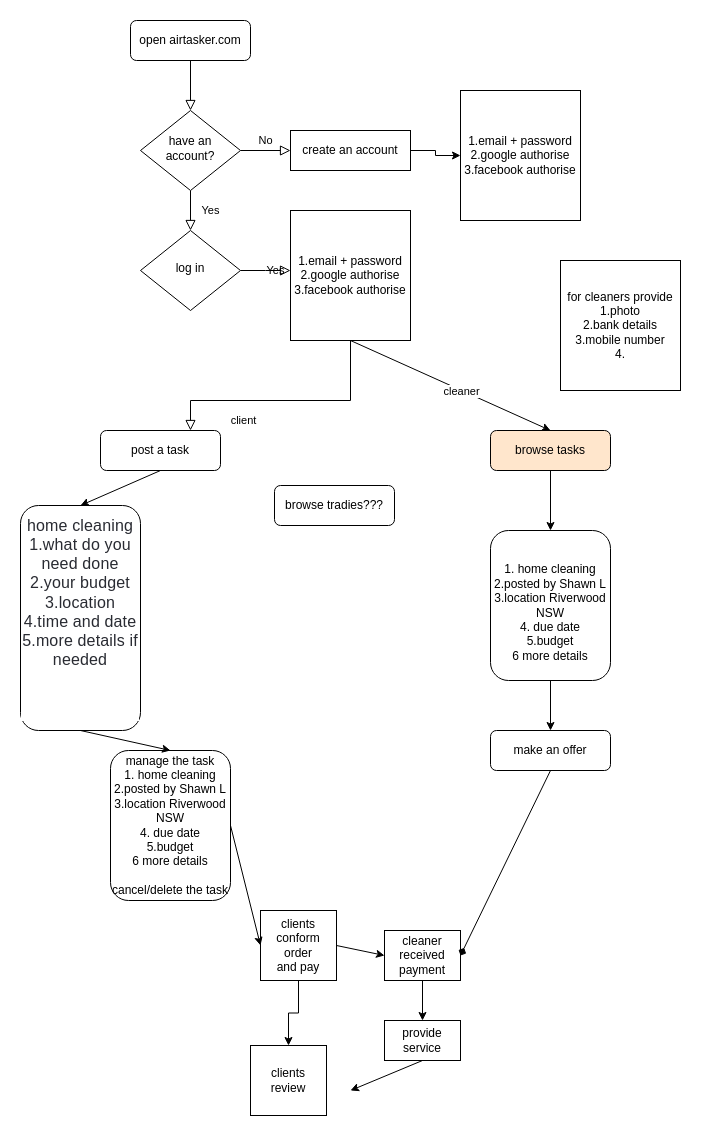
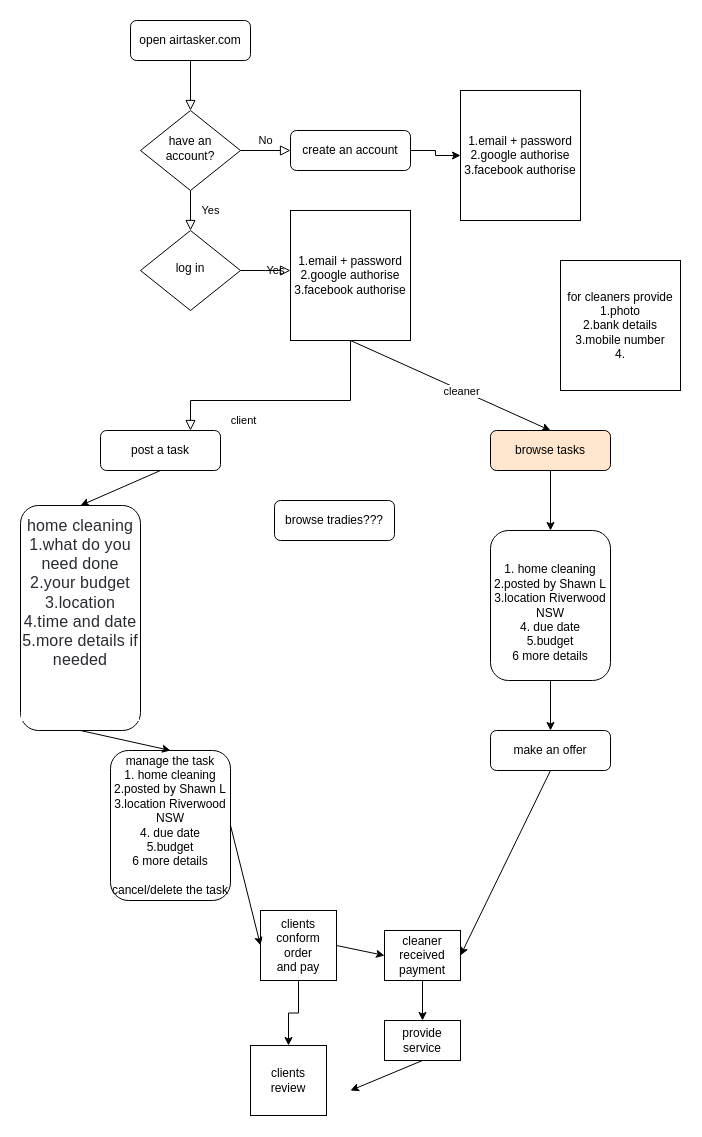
node "create an account": shape rectangle -> rounded rectangle
node "browse tradies???": moved (335, 506) -> (335, 521)
edge "make an offer" -> "cleaner received payment": arrowhead diamond -> classic
